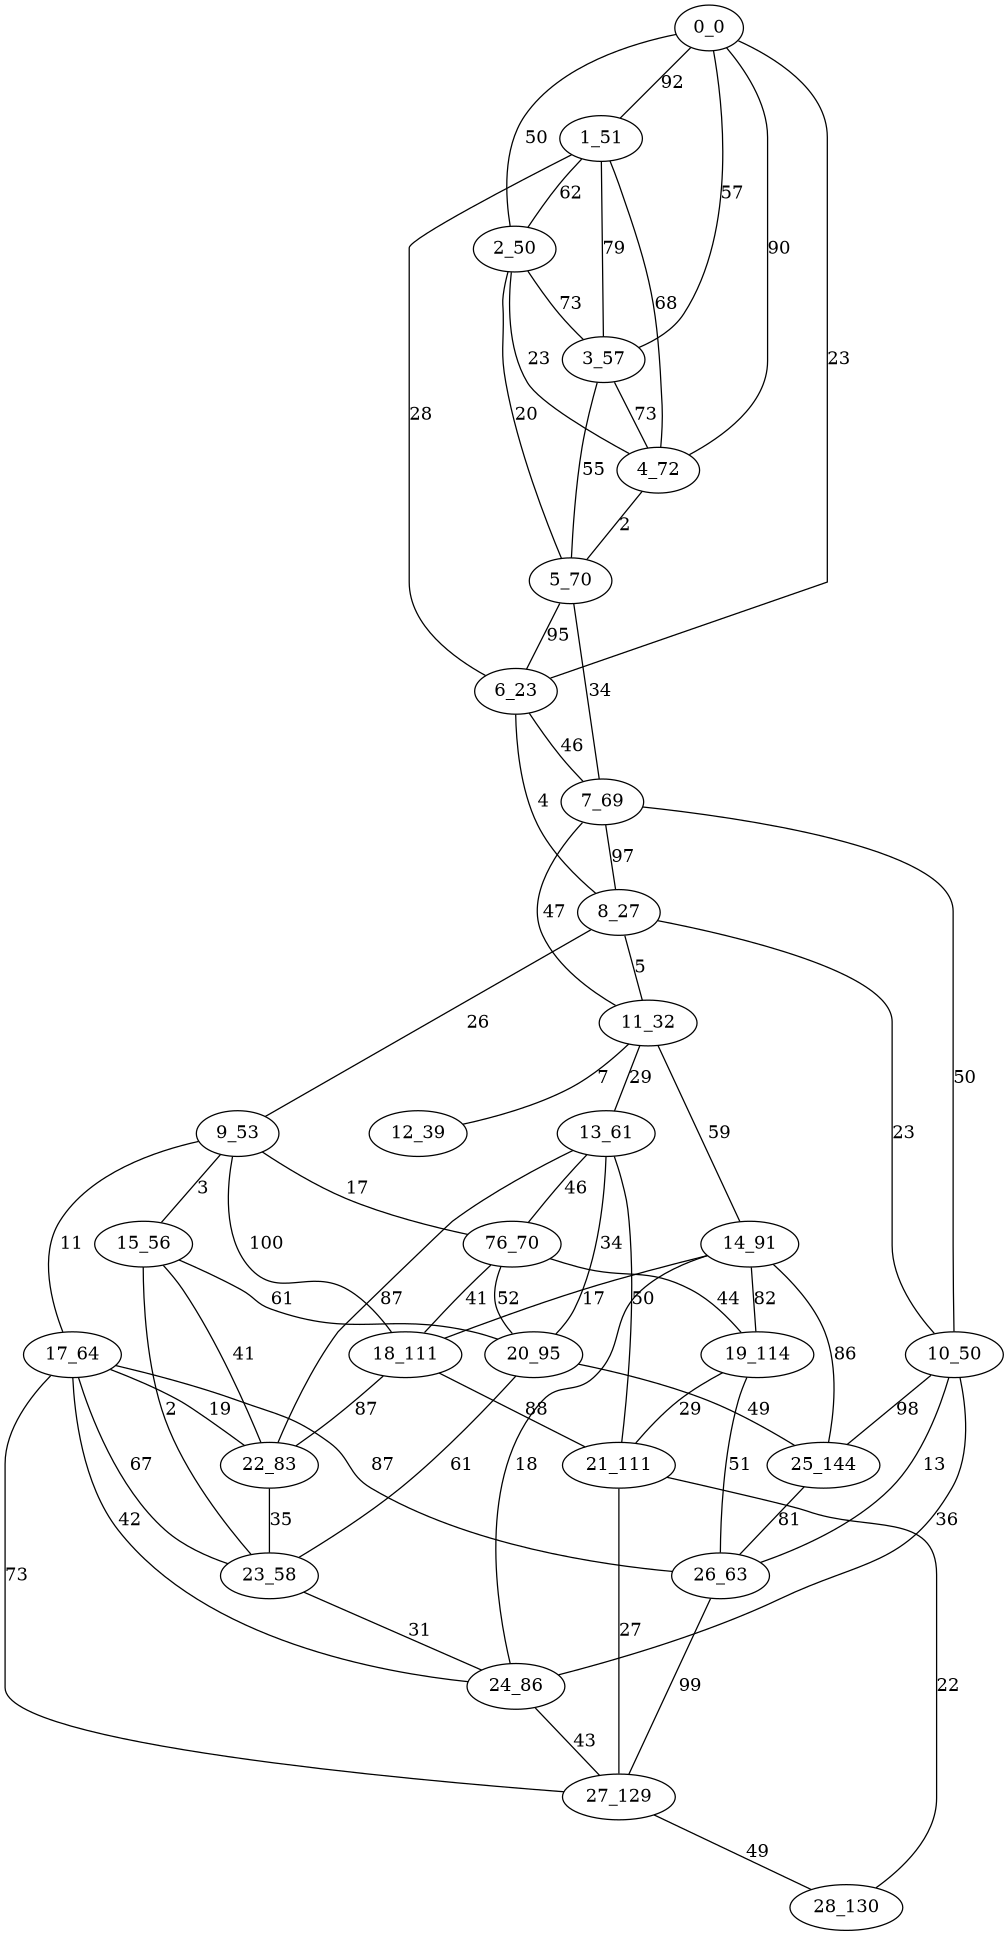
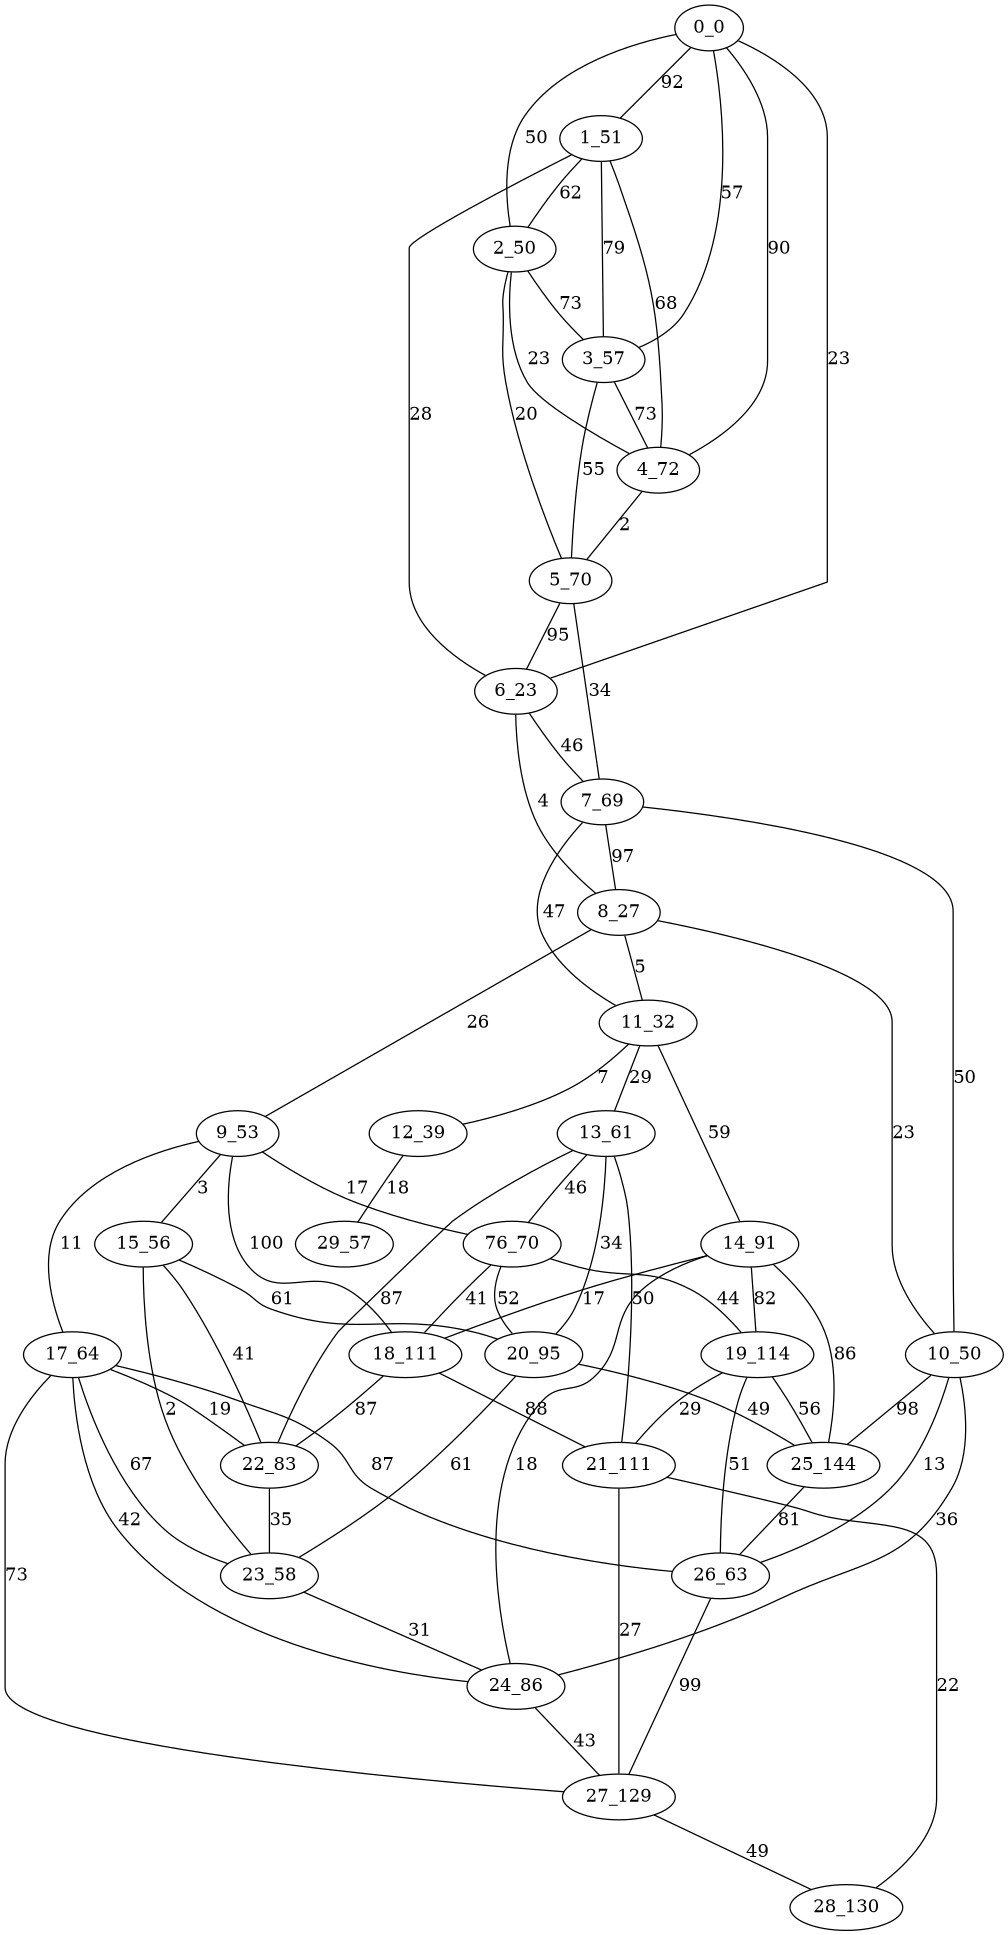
node "29_57": added
edge "19_114" -- "25_144": added, label "56"
